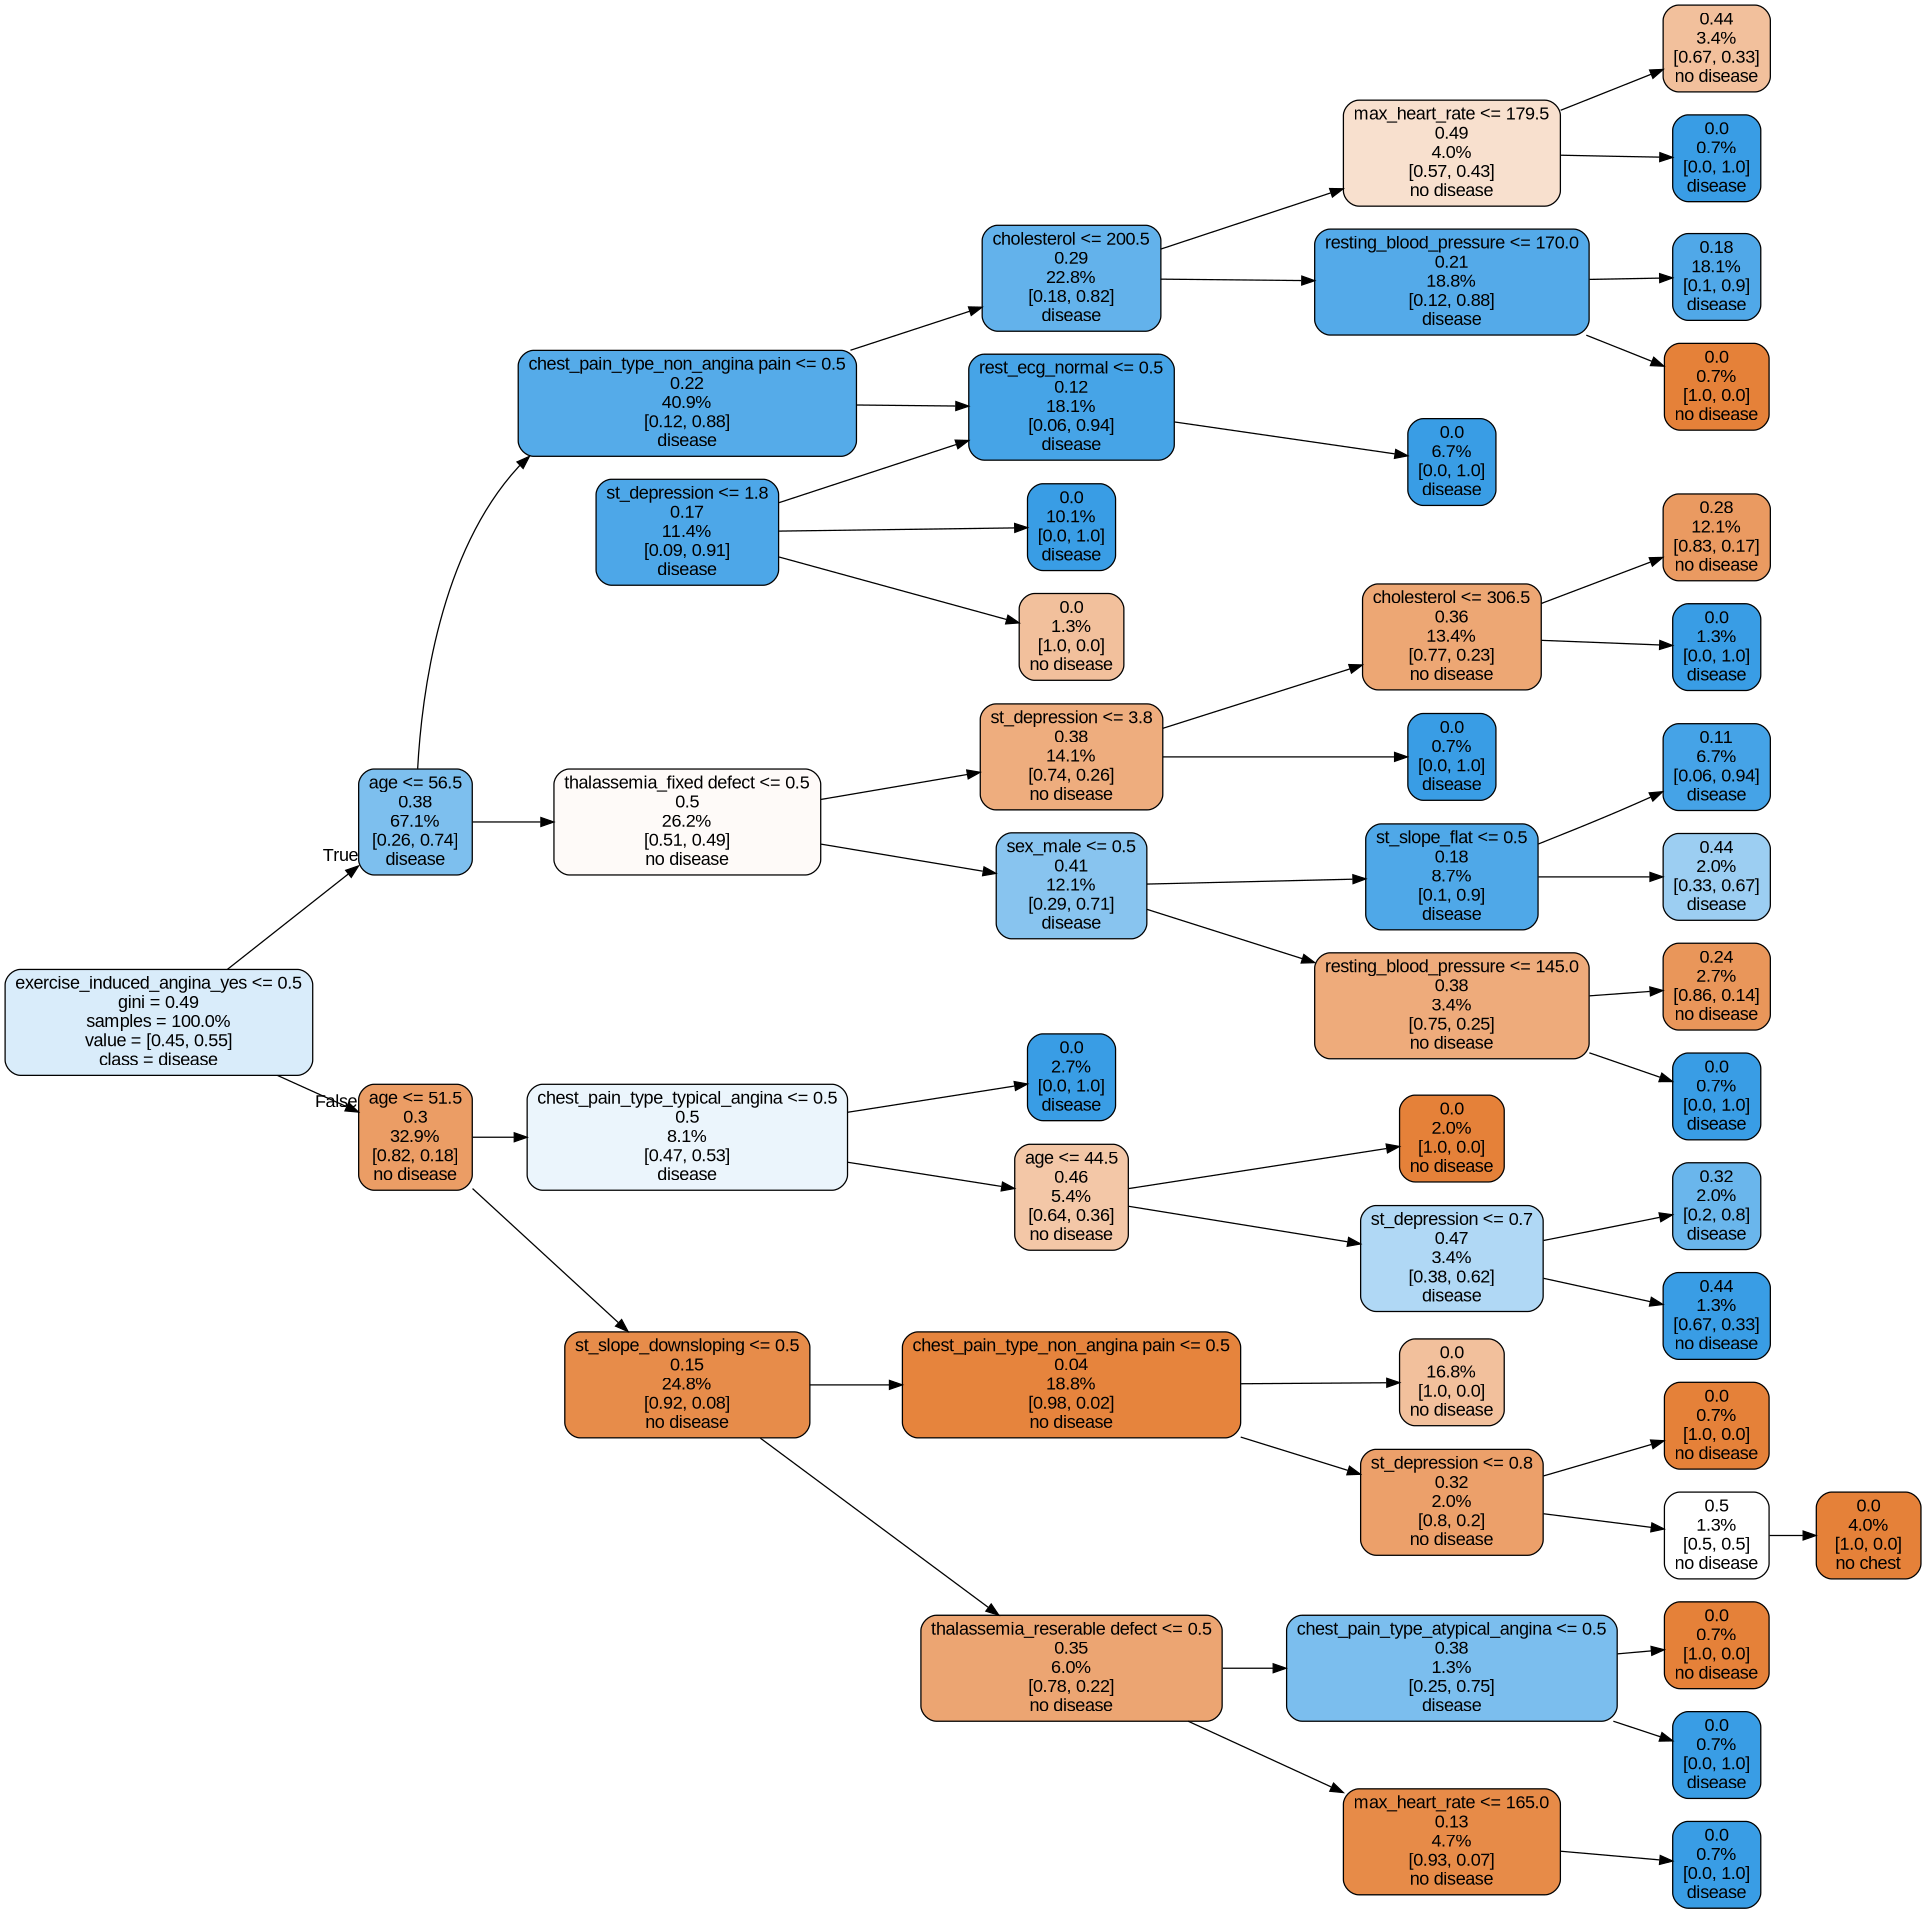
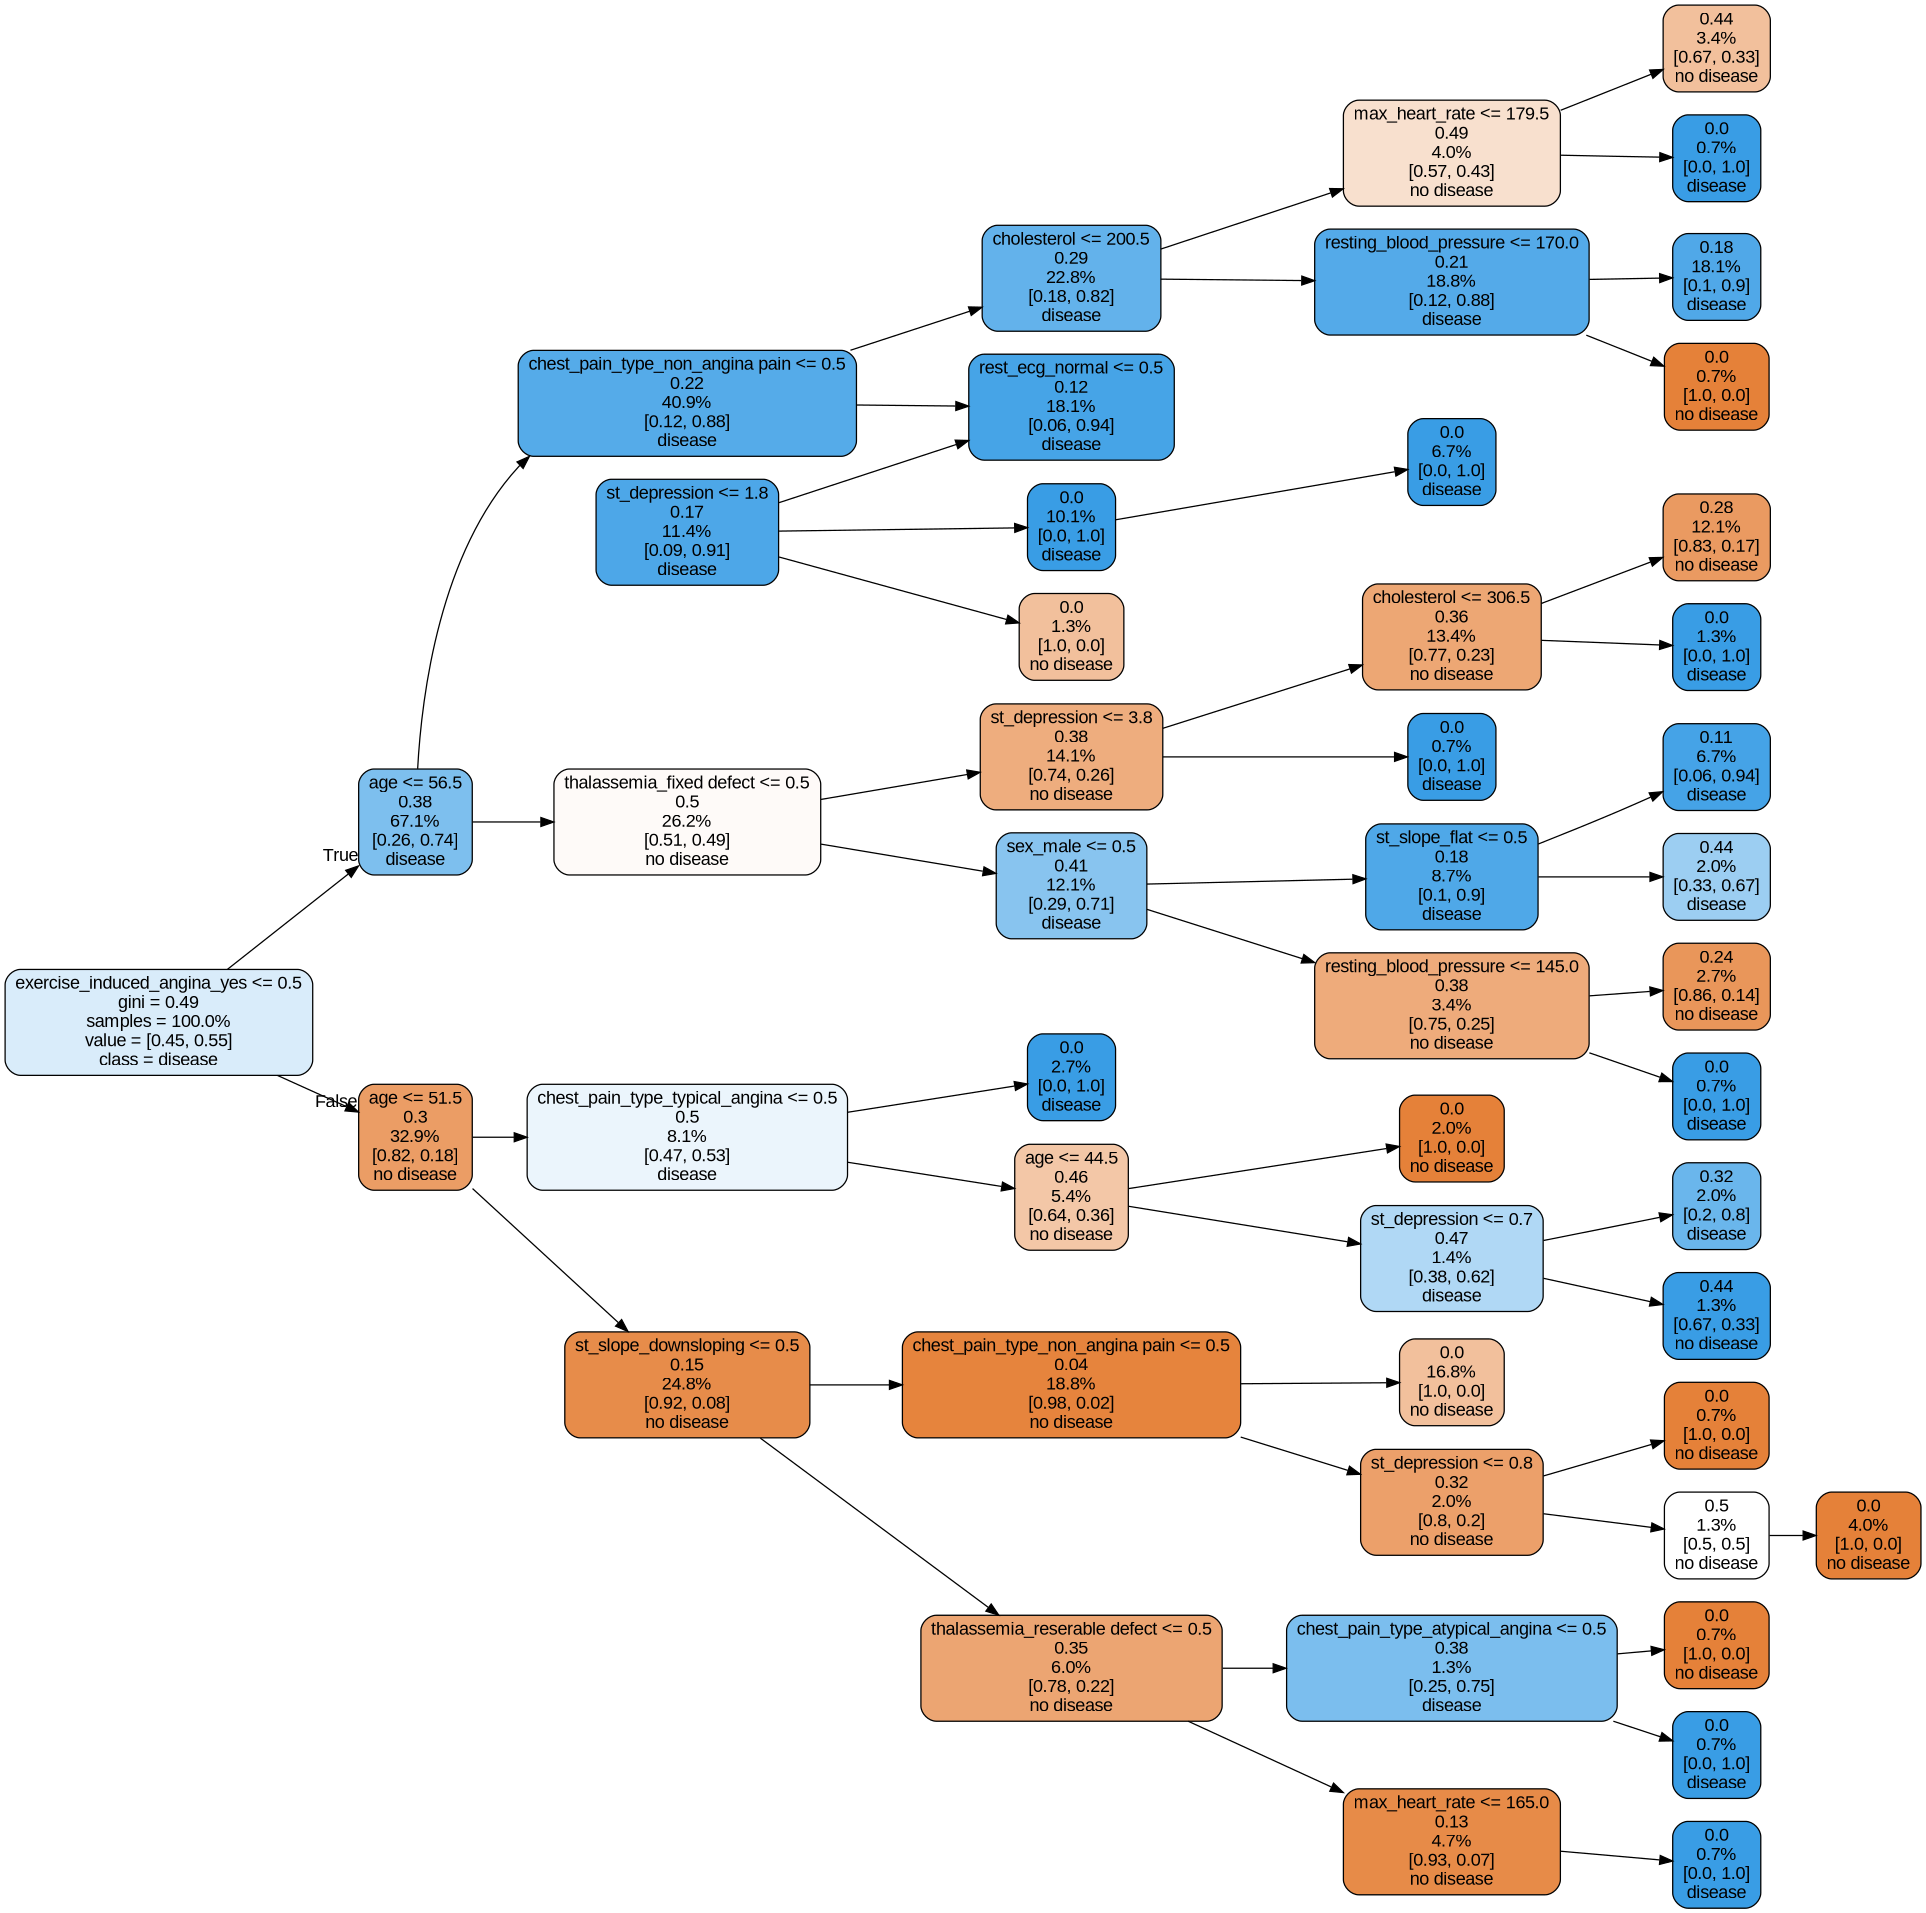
edge "rest_ecg_normal <= 0.5 0.12 18.1% [0.06, 0.94] disease" -> "0.0 6.7% [0.0, 1.0] disease": now "0.0 10.1% [0.0, 1.0] disease" -> "0.0 6.7% [0.0, 1.0] disease"
node "st_depression <= 0.7 0.47 3.4% [0.38, 0.62] disease": label "st_depression <= 0.7 0.47 3.4% [0.38, 0.62] disease" -> "st_depression <= 0.7 0.47 1.4% [0.38, 0.62] disease"
node "0.0 4.0% [1.0, 0.0] no chest": label "0.0 4.0% [1.0, 0.0] no chest" -> "0.0 4.0% [1.0, 0.0] no disease"
